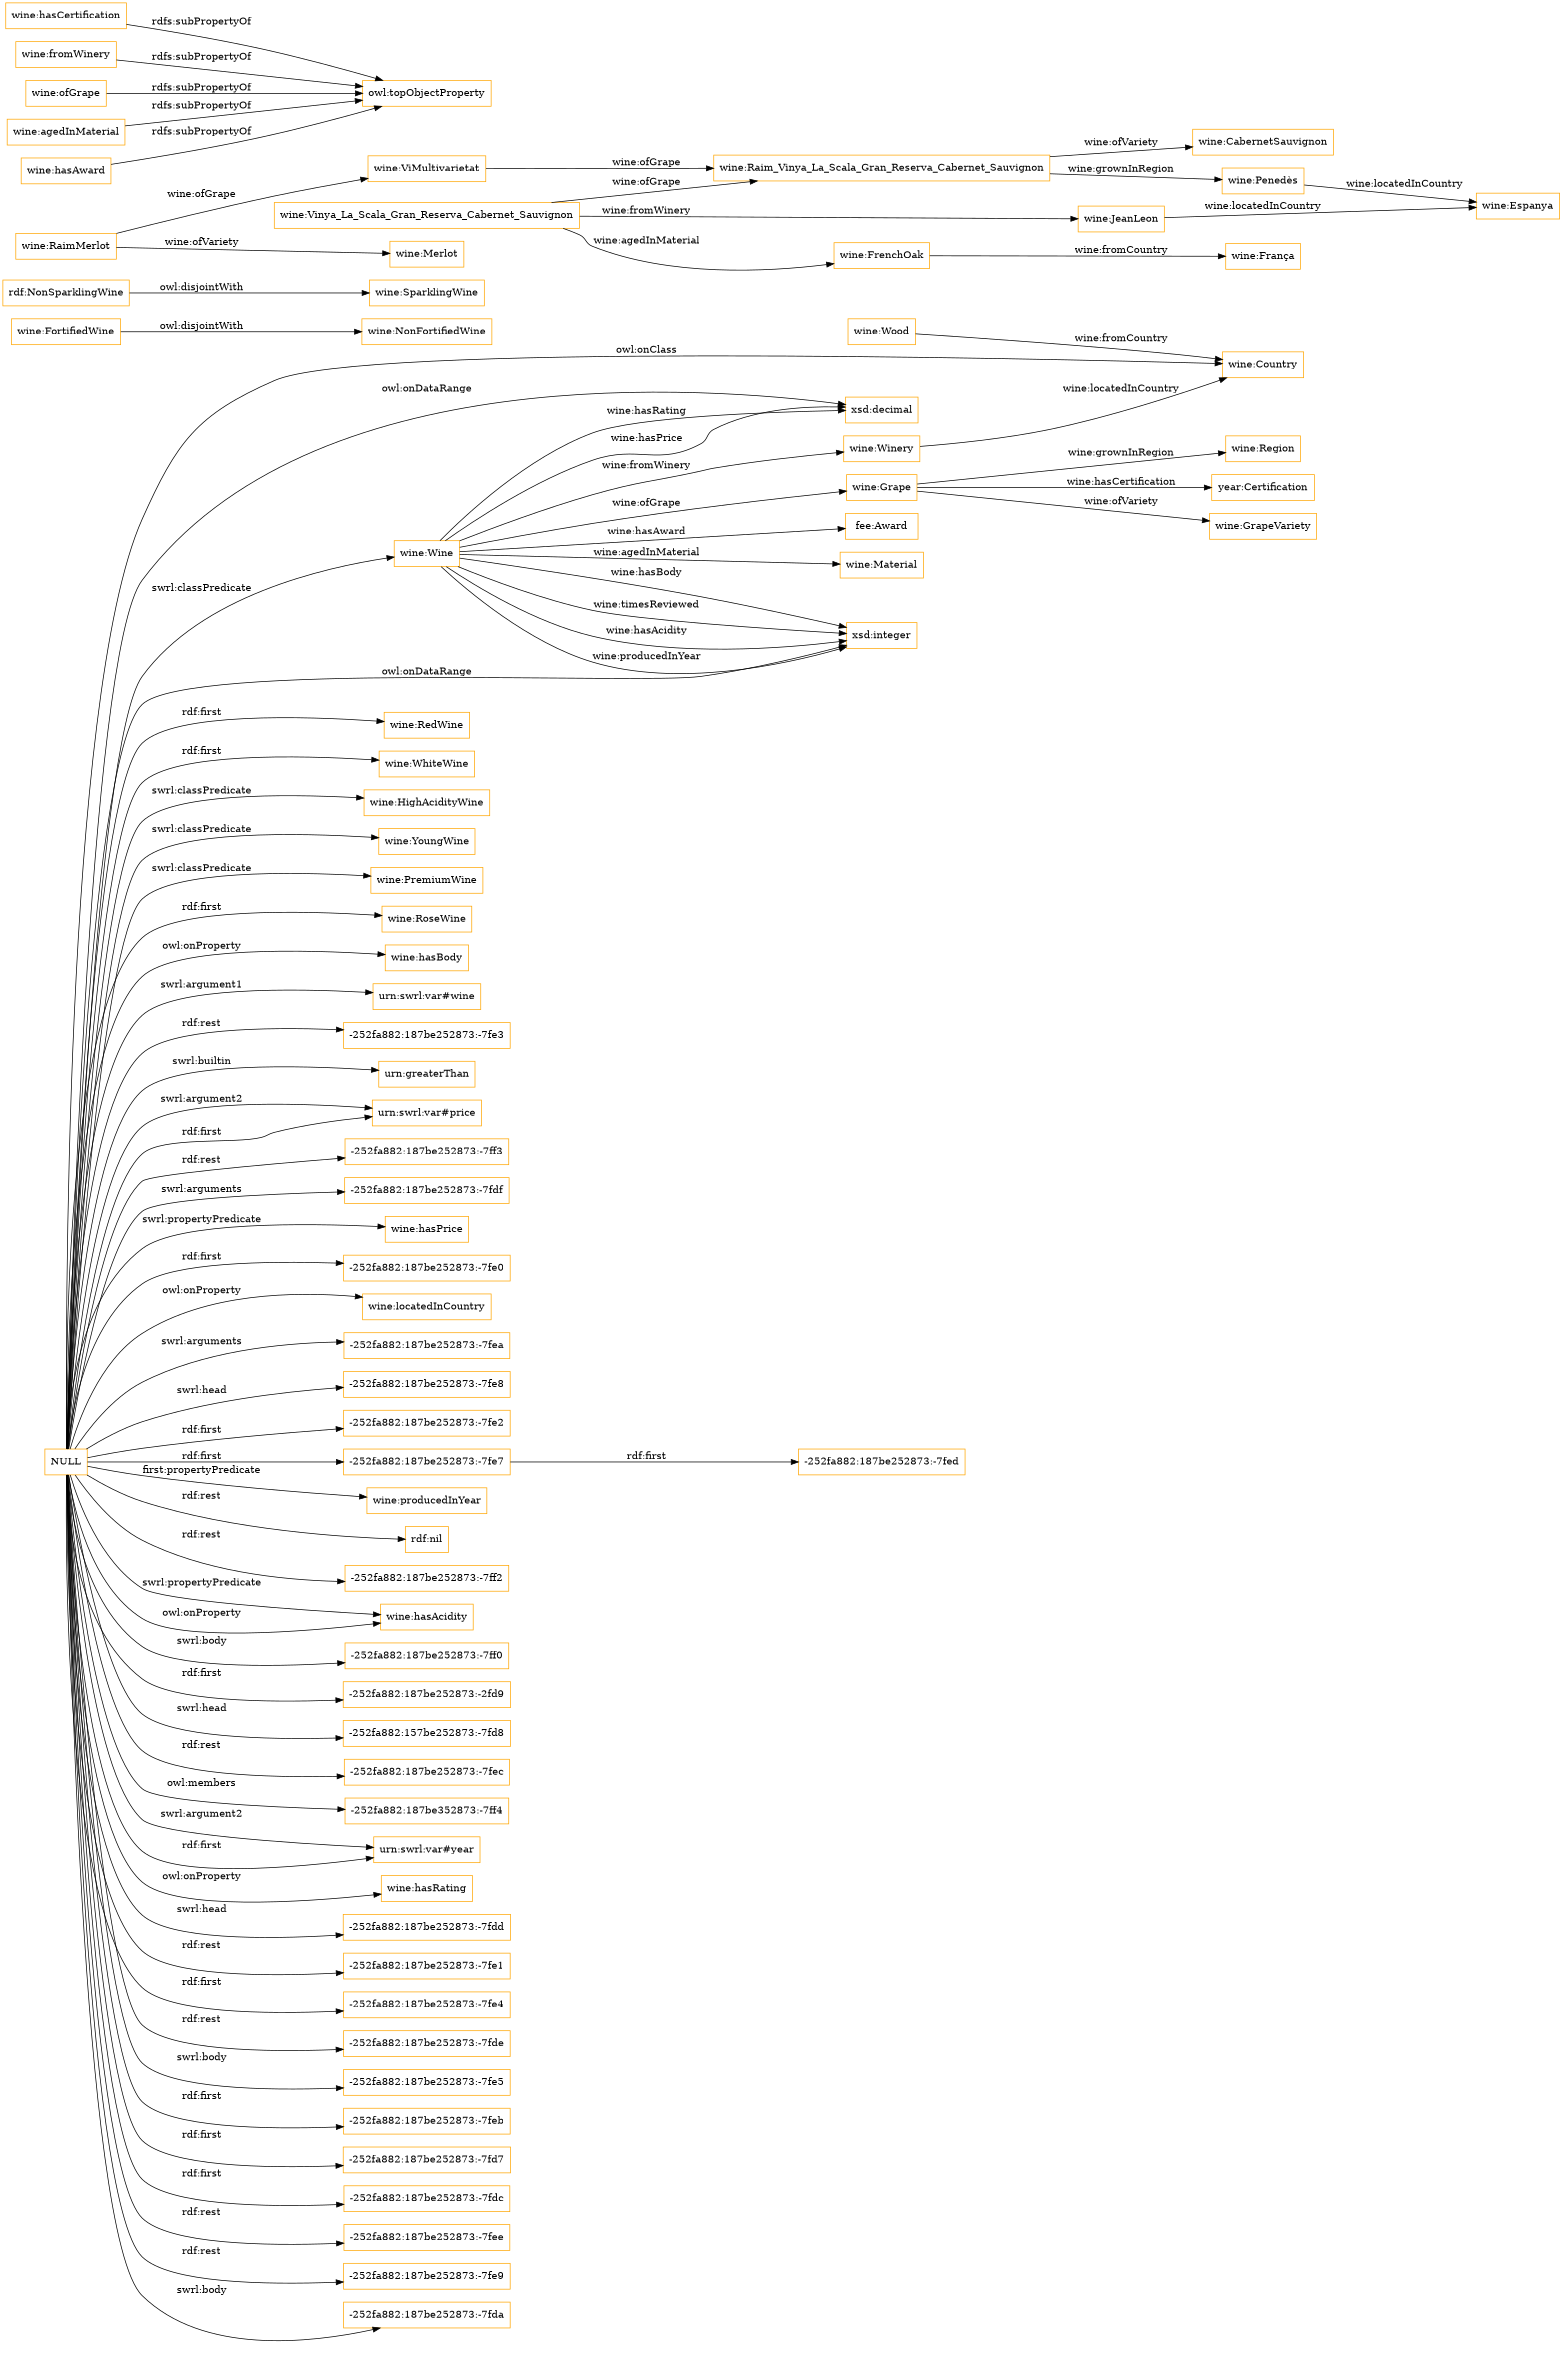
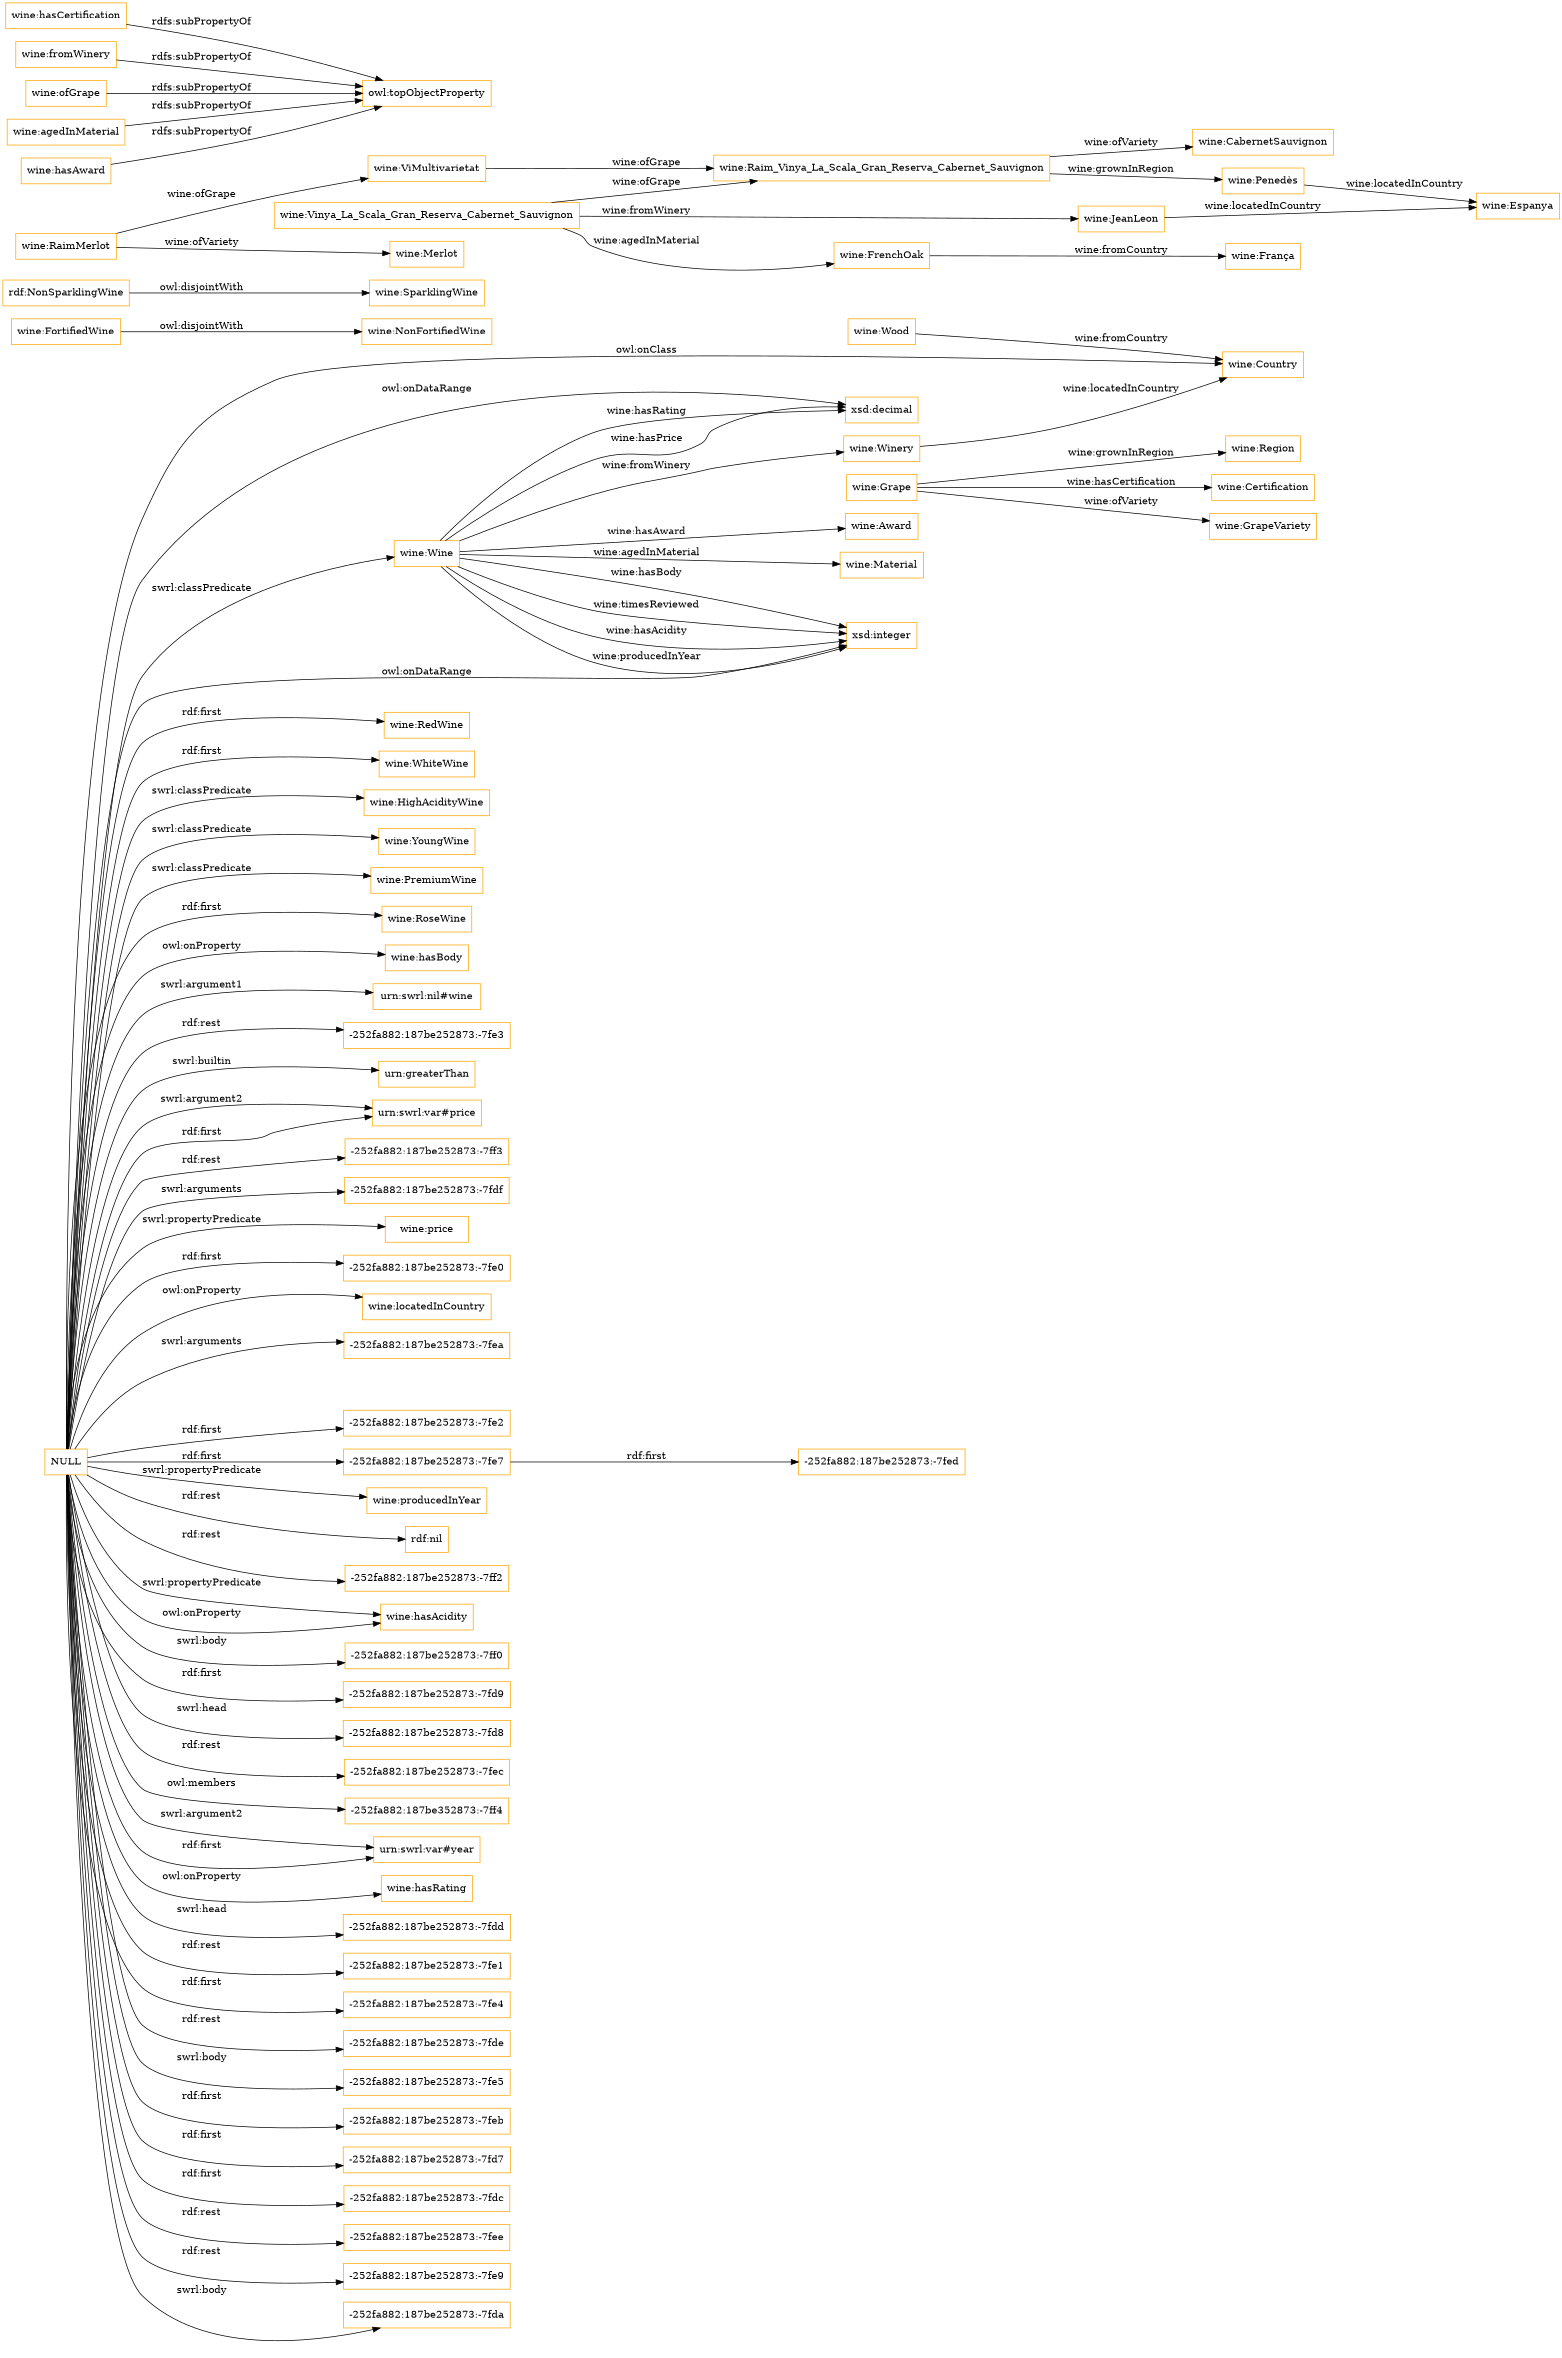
node "year:Certification": label "year:Certification" -> "wine:Certification"
edge "wine:Wine" -> "wine:Grape": removed, label "wine:ofGrape"
node "fee:Award": label "fee:Award" -> "wine:Award"
node "urn:swrl:var#wine": label "urn:swrl:var#wine" -> "urn:swrl:nil#wine"
node "wine:hasPrice": label "wine:hasPrice" -> "wine:price"
node "-252fa882:187be252873:-7fe8": removed
edge "NULL" -> "wine:producedInYear": label "first:propertyPredicate" -> "swrl:propertyPredicate"
node "-252fa882:187be252873:-2fd9": label "-252fa882:187be252873:-2fd9" -> "-252fa882:187be252873:-7fd9"
node "-252fa882:157be252873:-7fd8": label "-252fa882:157be252873:-7fd8" -> "-252fa882:187be252873:-7fd8"
